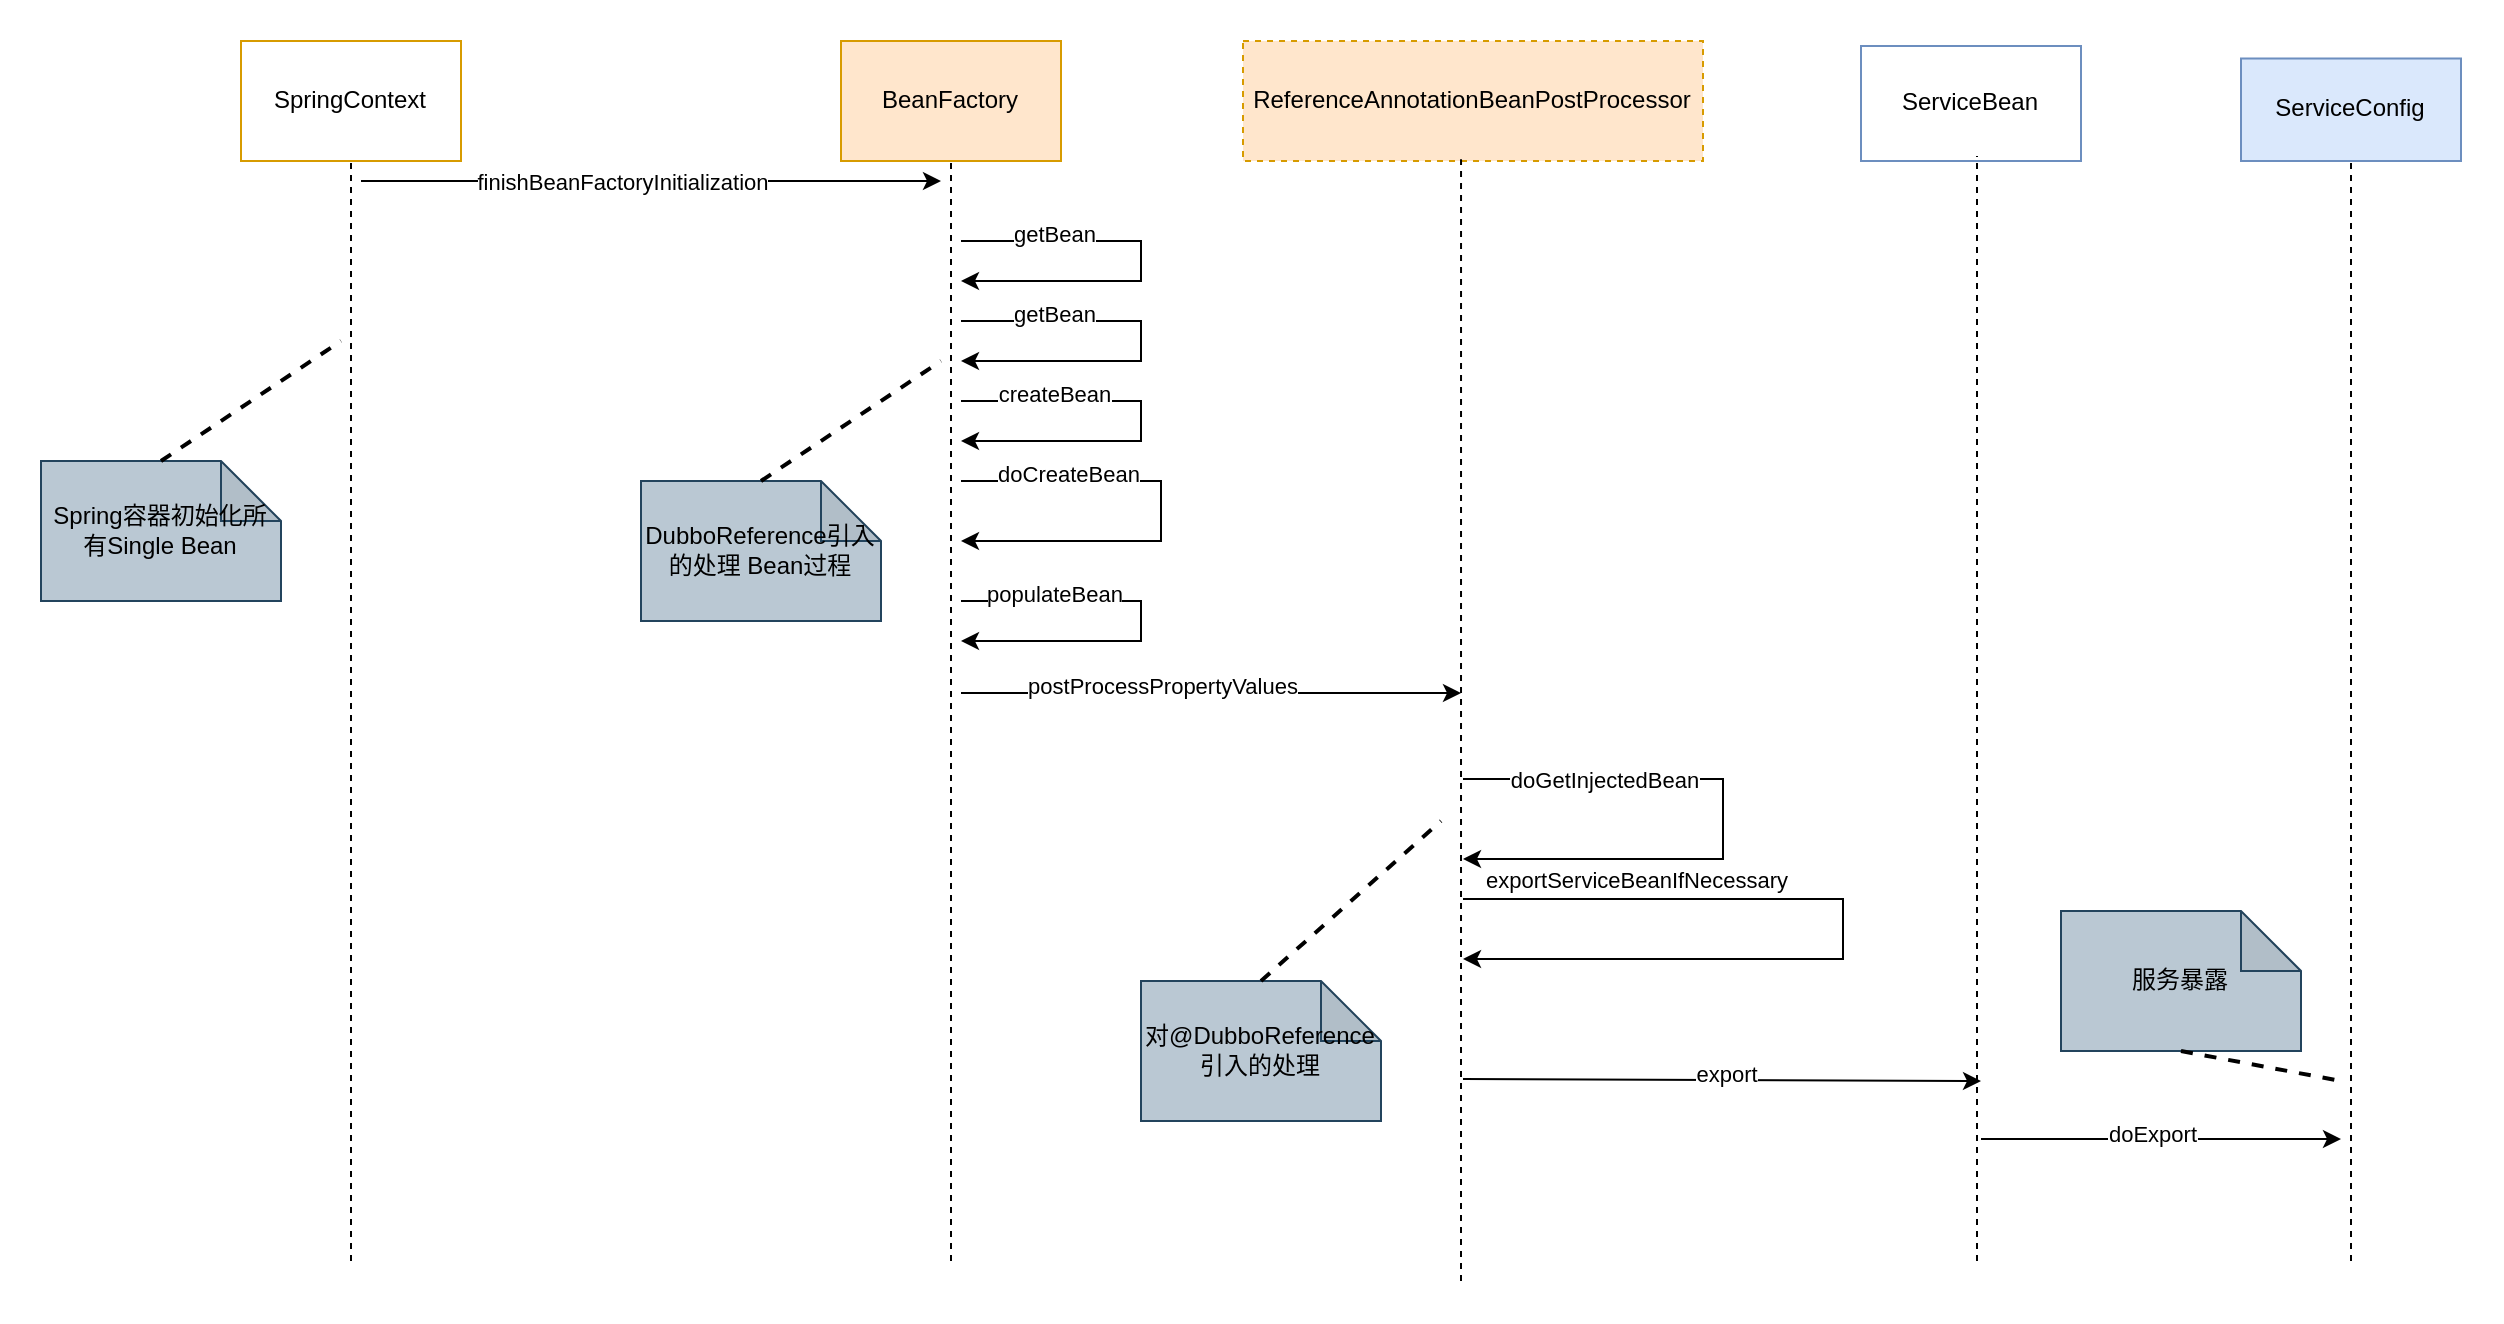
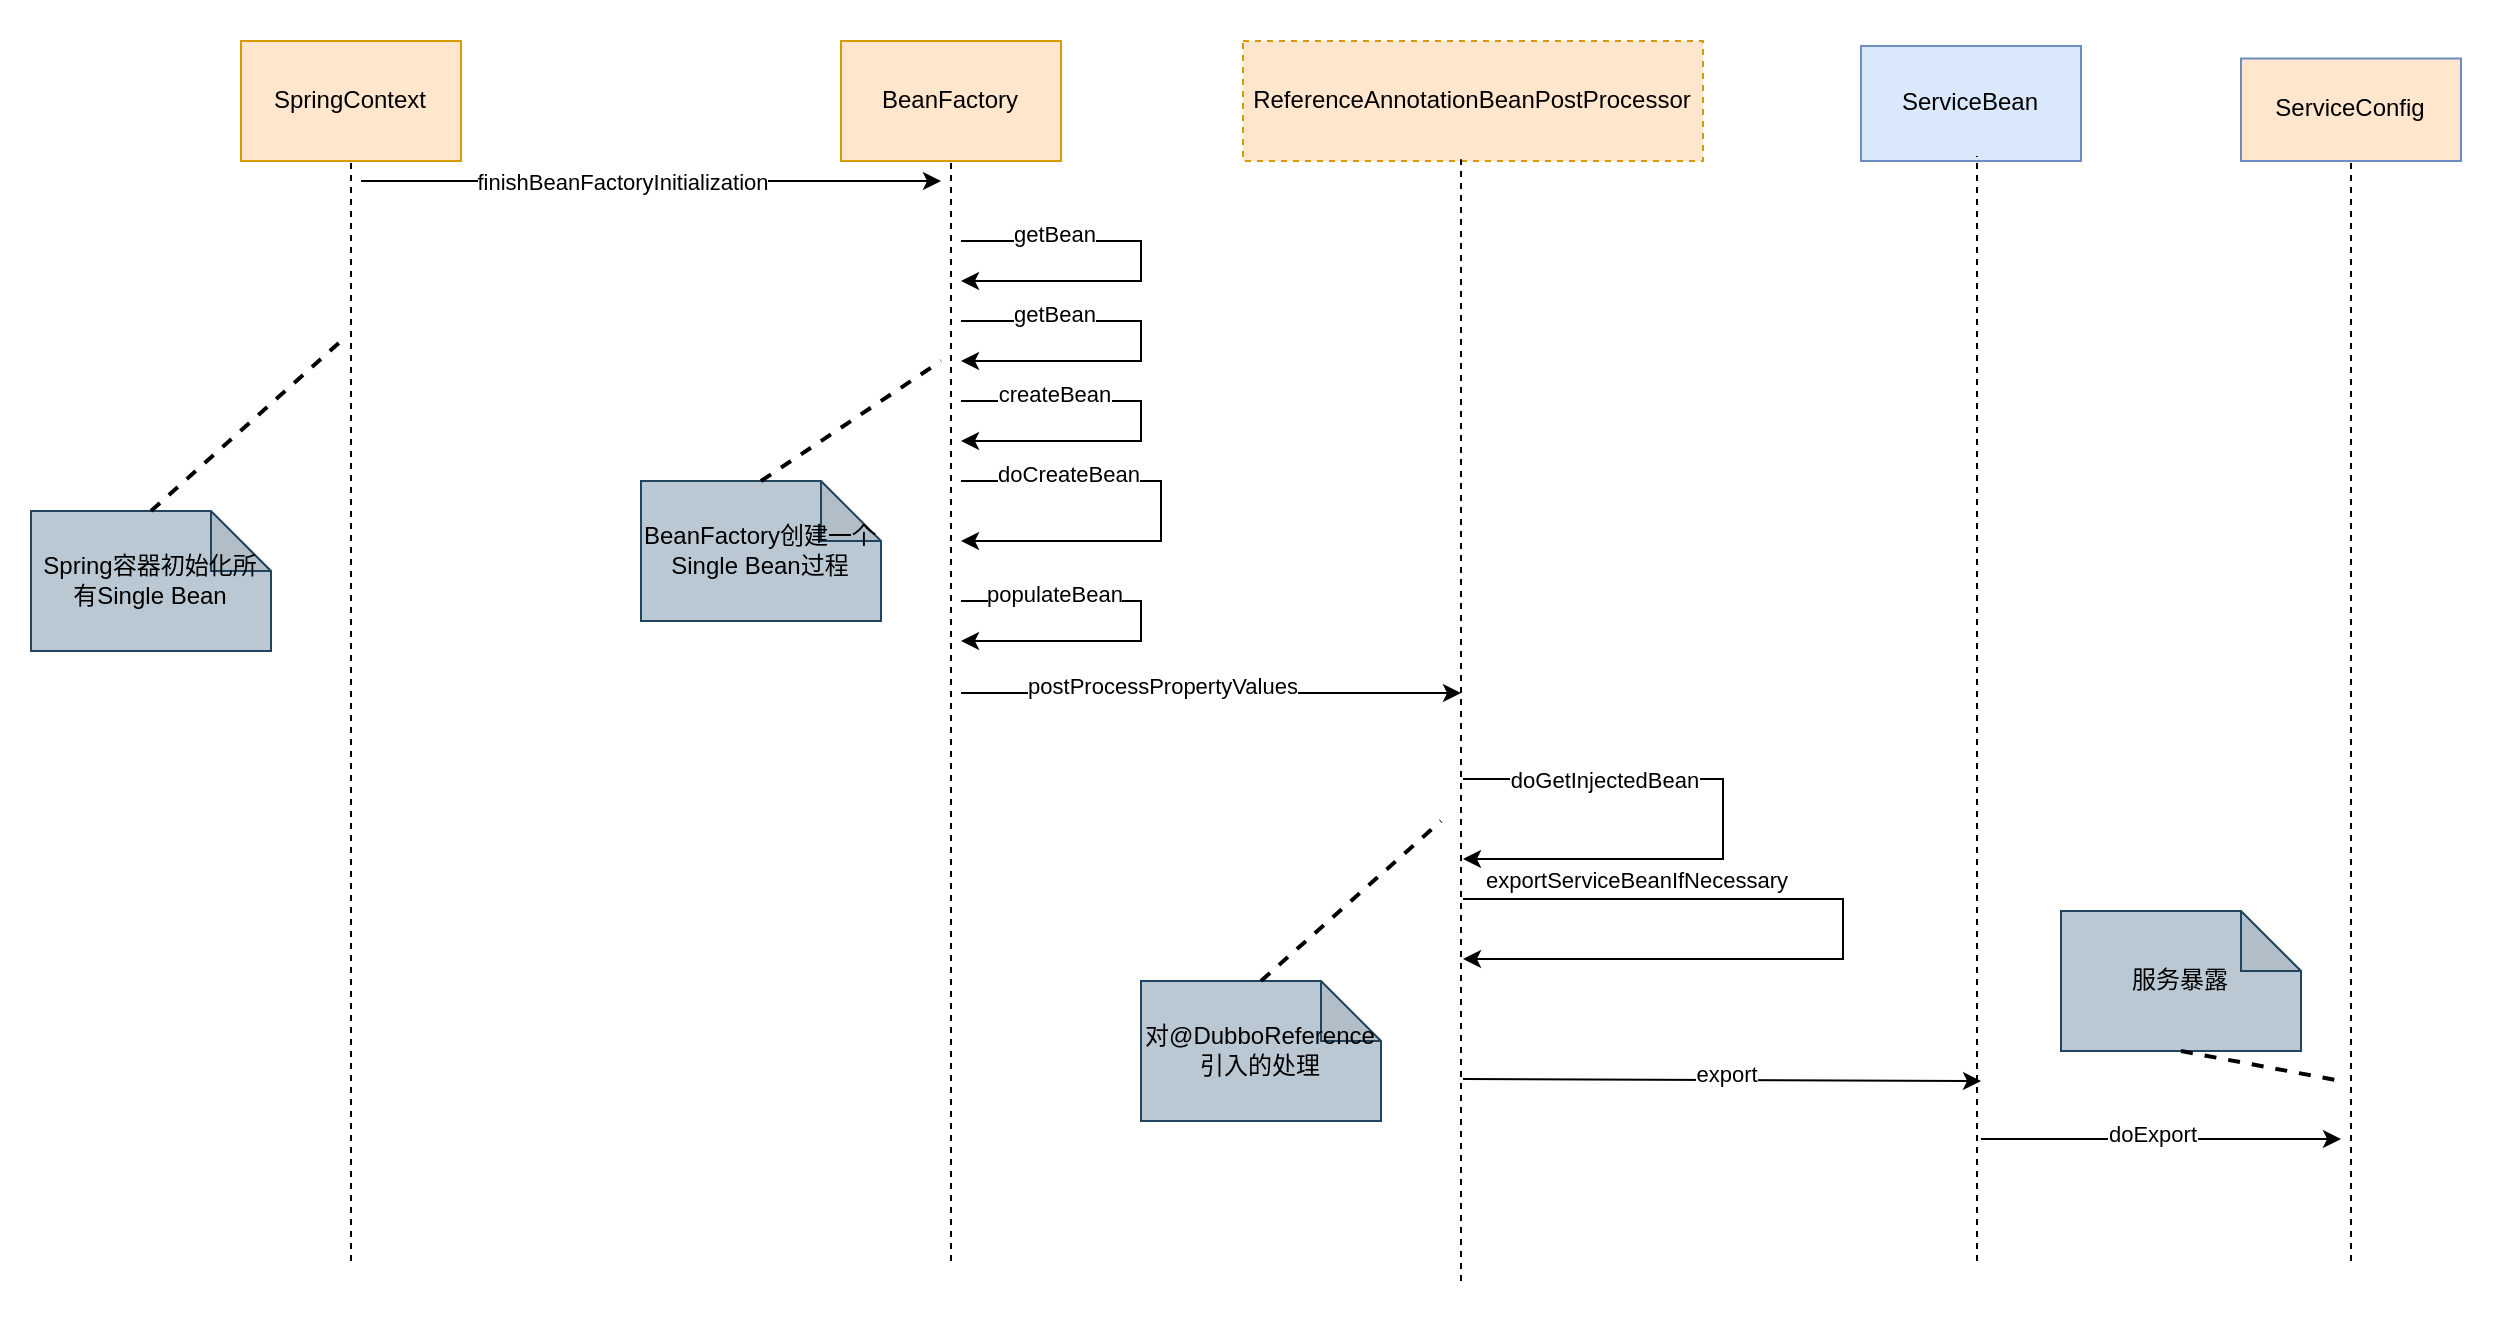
node "SpringContext": fillcolor #ffffff -> #ffe6cc
node "ServiceBean": fillcolor #ffffff -> #dae8fc
node "ServiceConfig": fillcolor #dae8fc -> #ffe6cc
node "Spring容器初始化所有Single Bean": moved (161, 531) -> (151, 581)
node "DubboReference引入的处理 Bean过程": label "DubboReference引入的处理 Bean过程" -> "BeanFactory创建一个Single Bean过程"
